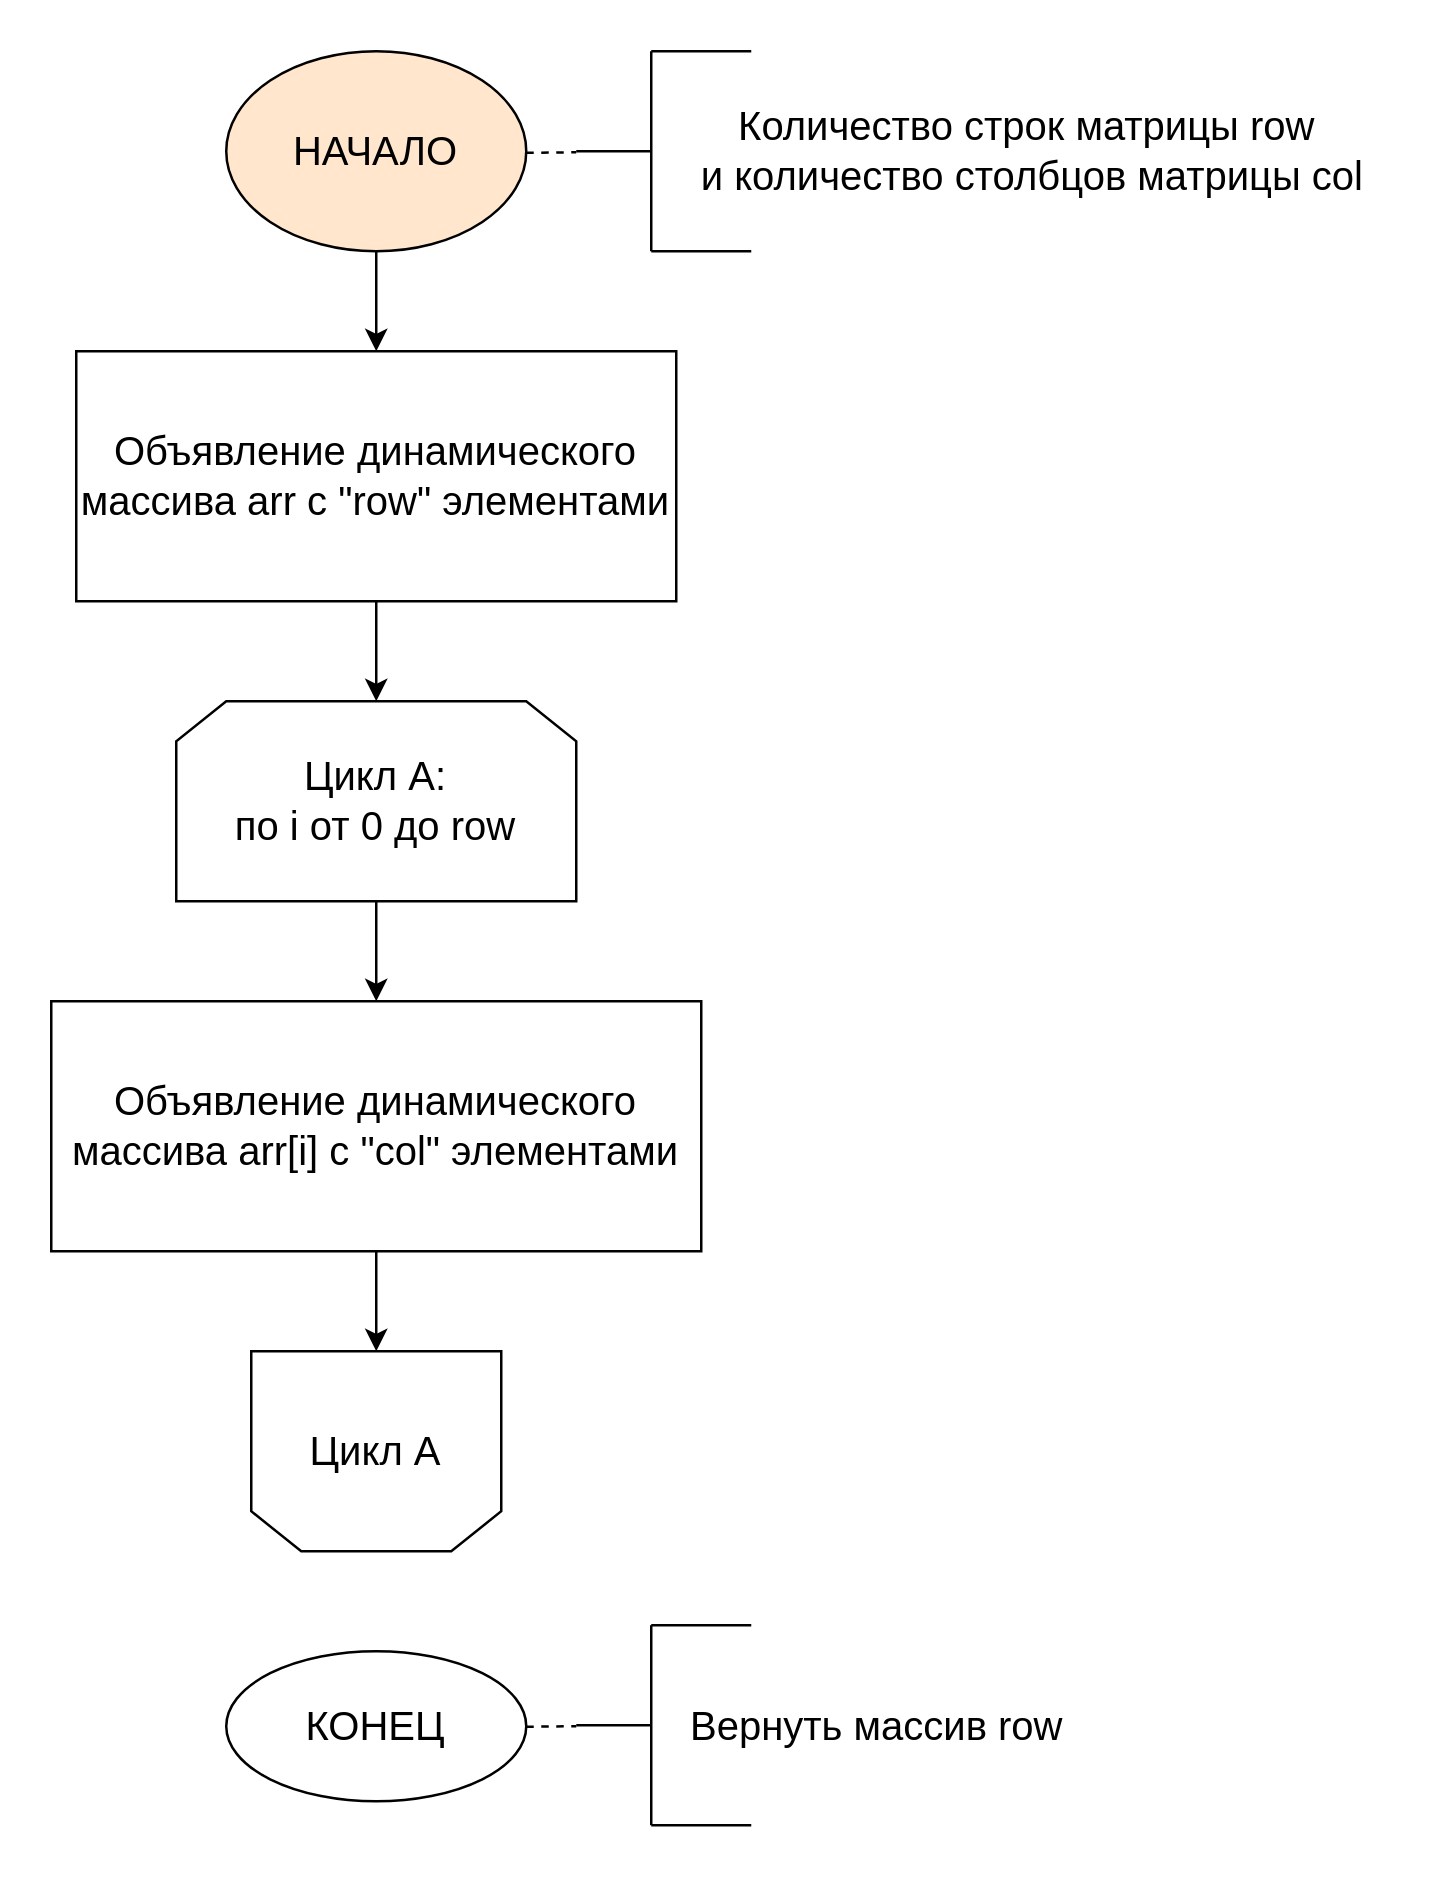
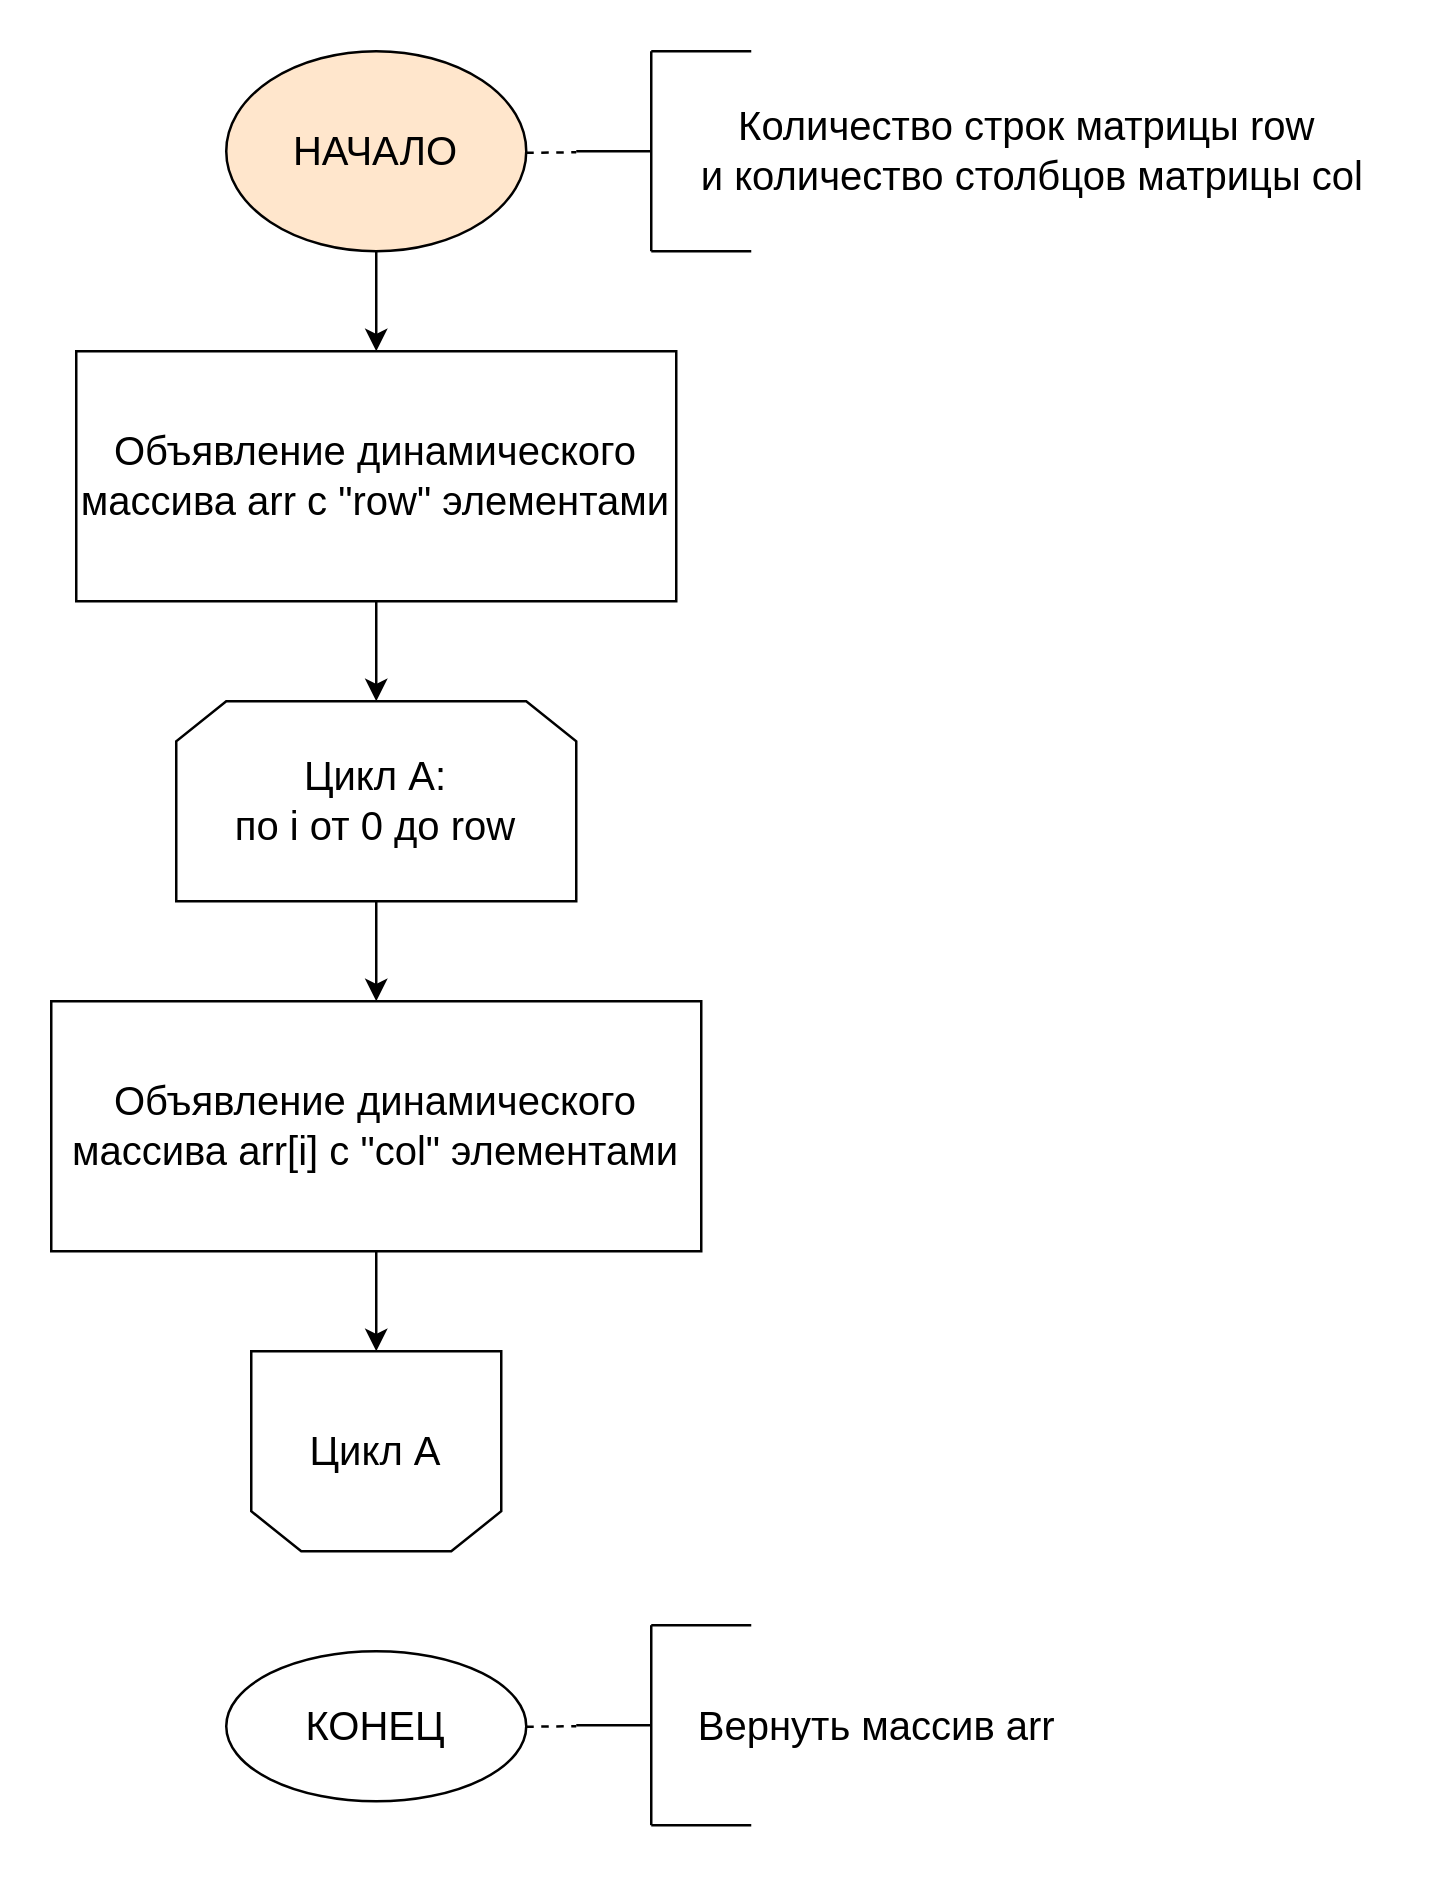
node "Вернуть массив row": label "Вернуть массив row" -> "Вернуть массив arr"
